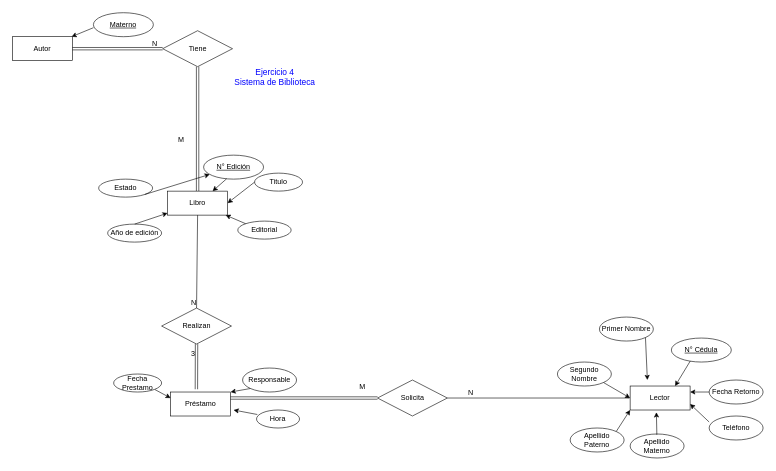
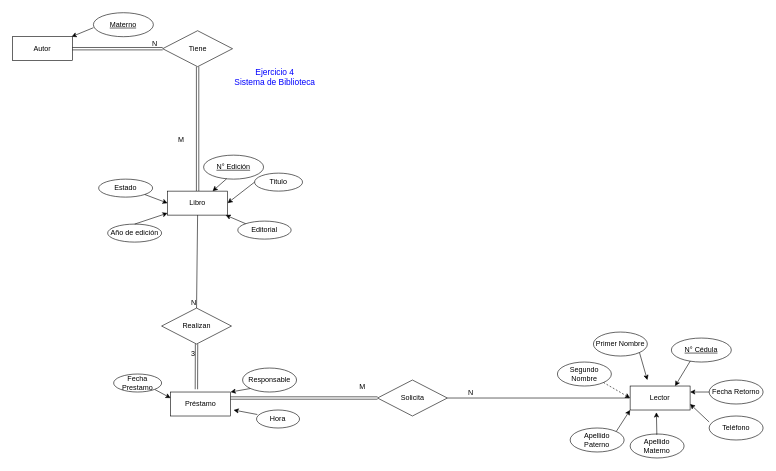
edge "Estado" -> "N° Edición": now "Estado" -> "Libro"
node "Primer Nombre": moved (627, 329) -> (621, 344)
edge "Segundo Nombre" -> "Lector": style solid -> dashed
